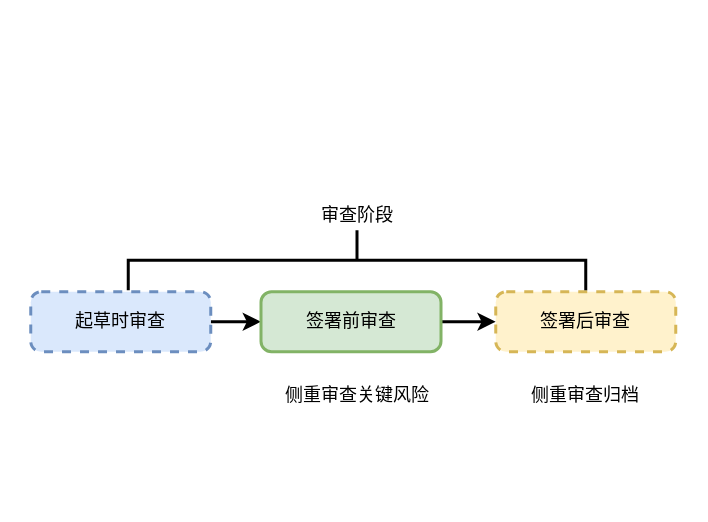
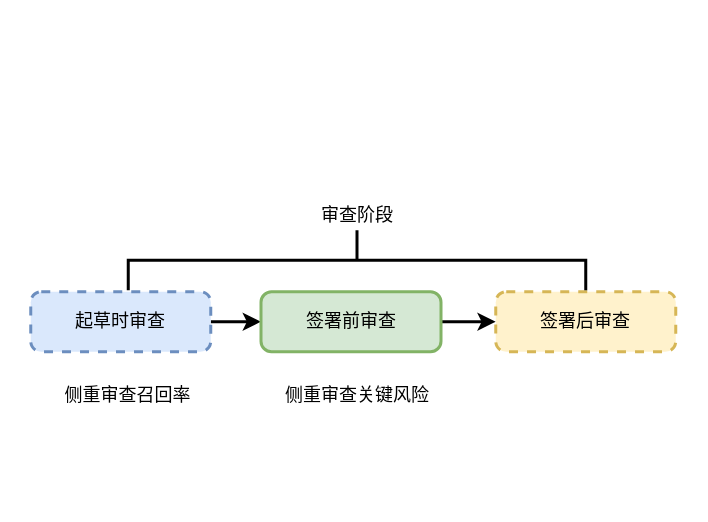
node "侧重审查召回率": added
node "侧重审查归档": removed
